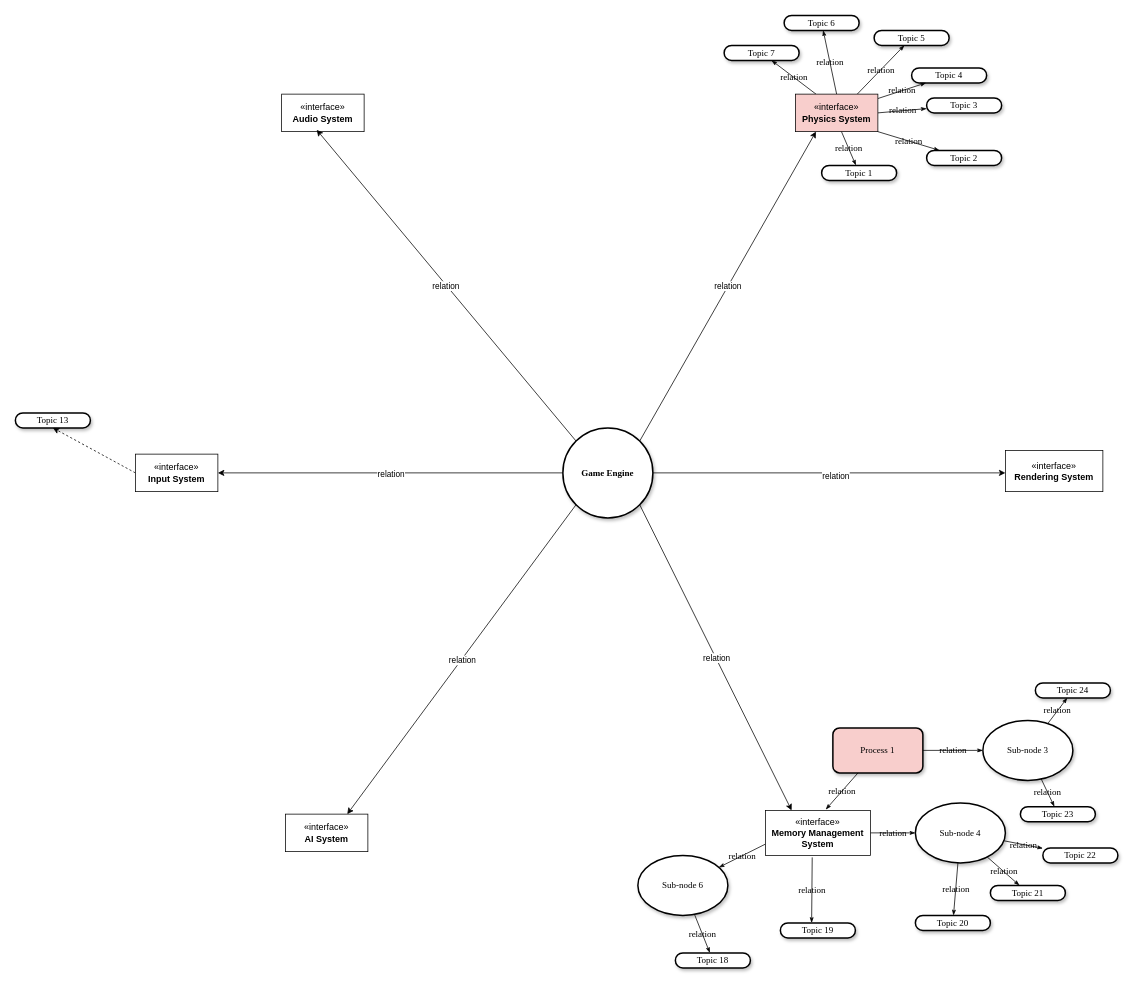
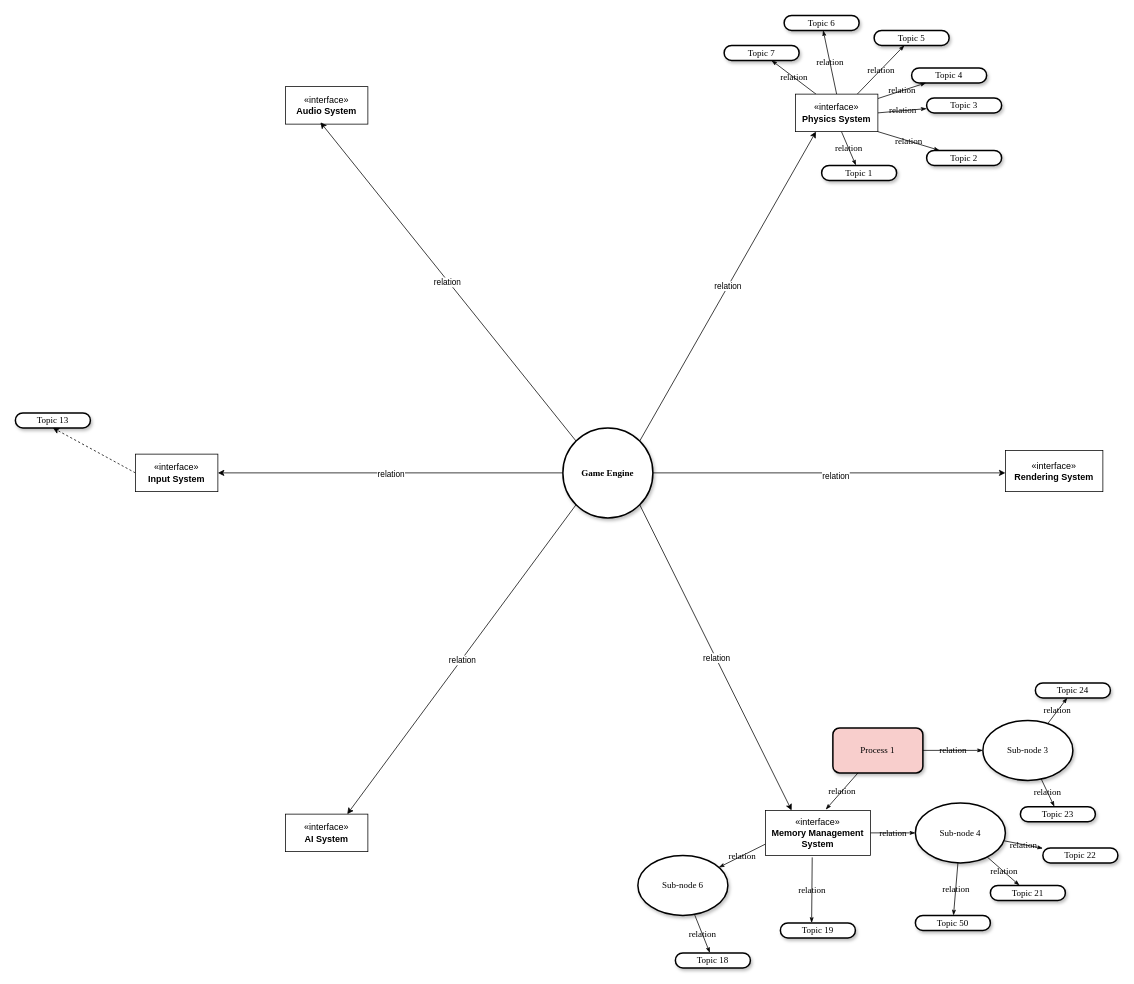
node "«interface» Audio System": moved (323, 113) -> (327, 105)
node "«interface» Physics System": fillcolor #f8cecc -> #ffffff
node "Topic 20": label "Topic 20" -> "Topic 50"
